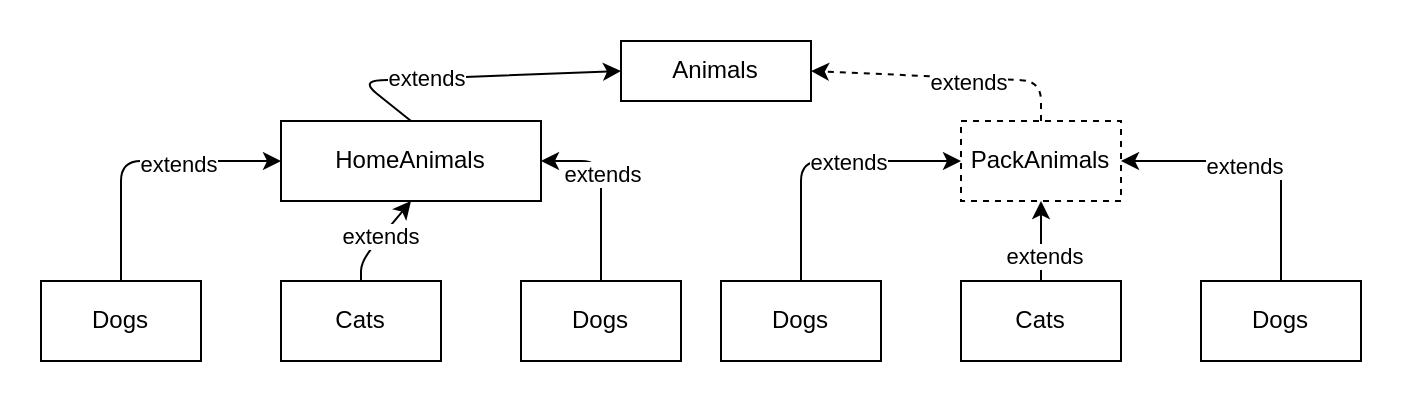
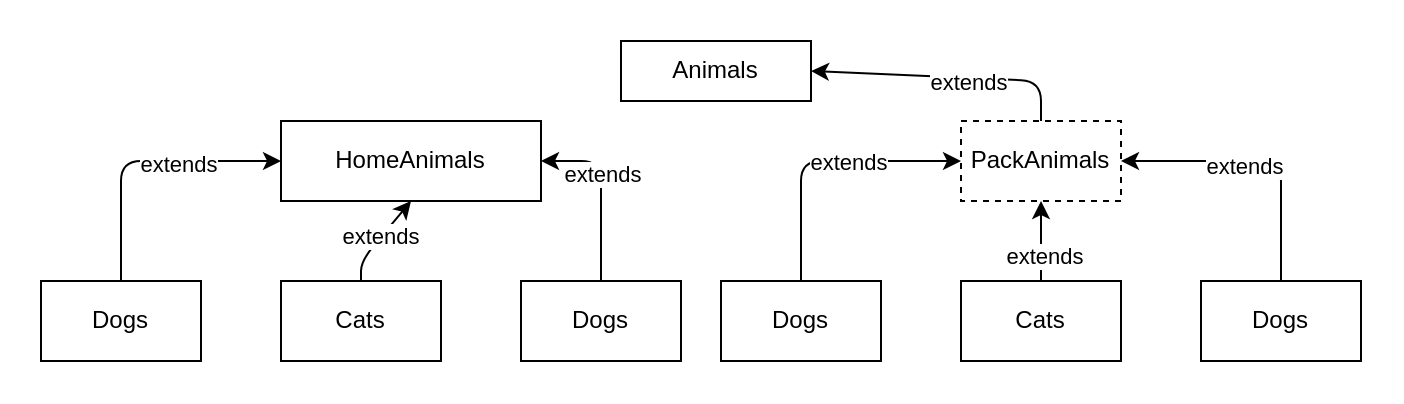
edge "PackAnimals" -> "Animals": style dashed -> solid
edge "HomeAnimals" -> "Animals": removed, label "extends"
